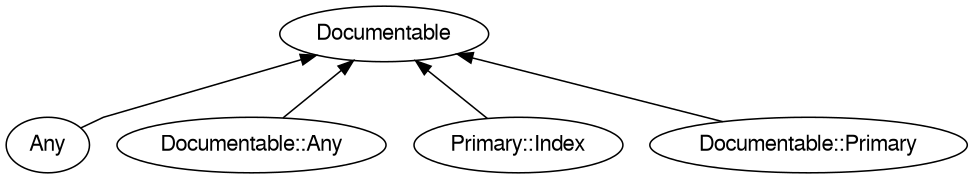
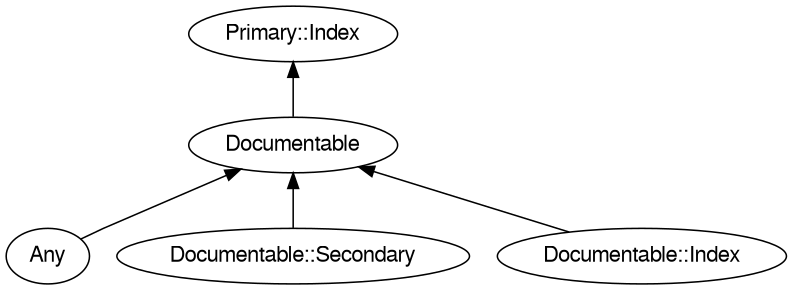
edge "Primary::Index" -> "Documentable": reversed
node "Documentable::Any": label "Documentable::Any" -> "Documentable::Secondary"
node "Documentable::Primary": label "Documentable::Primary" -> "Documentable::Index"
